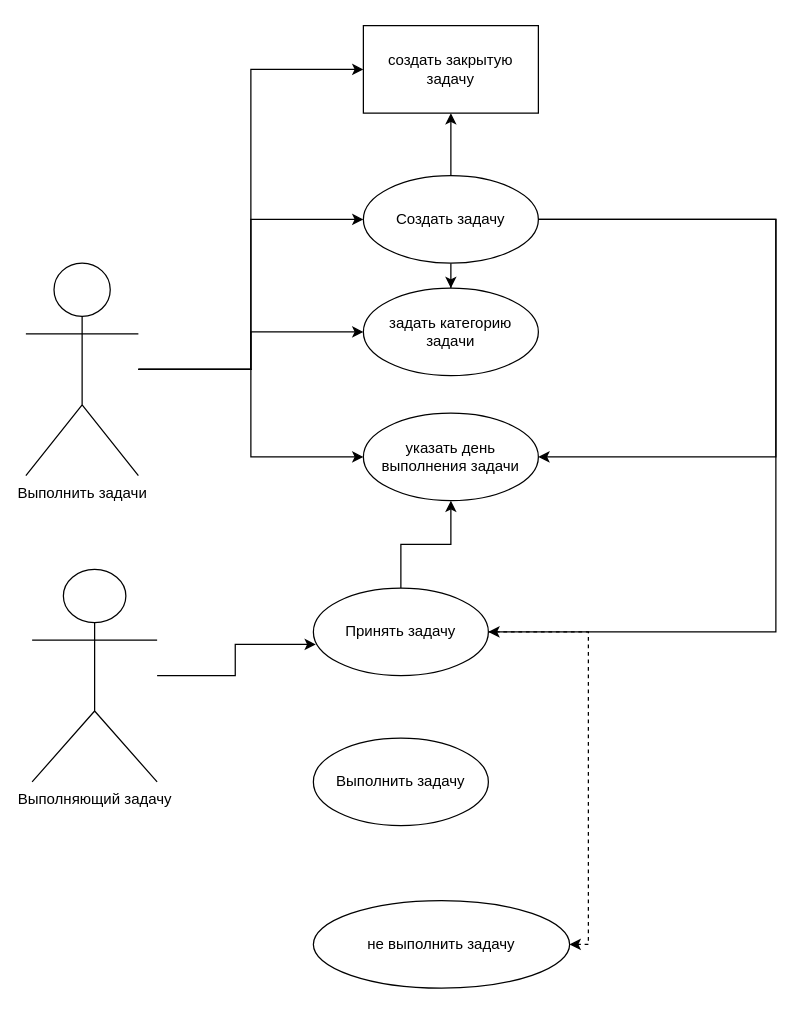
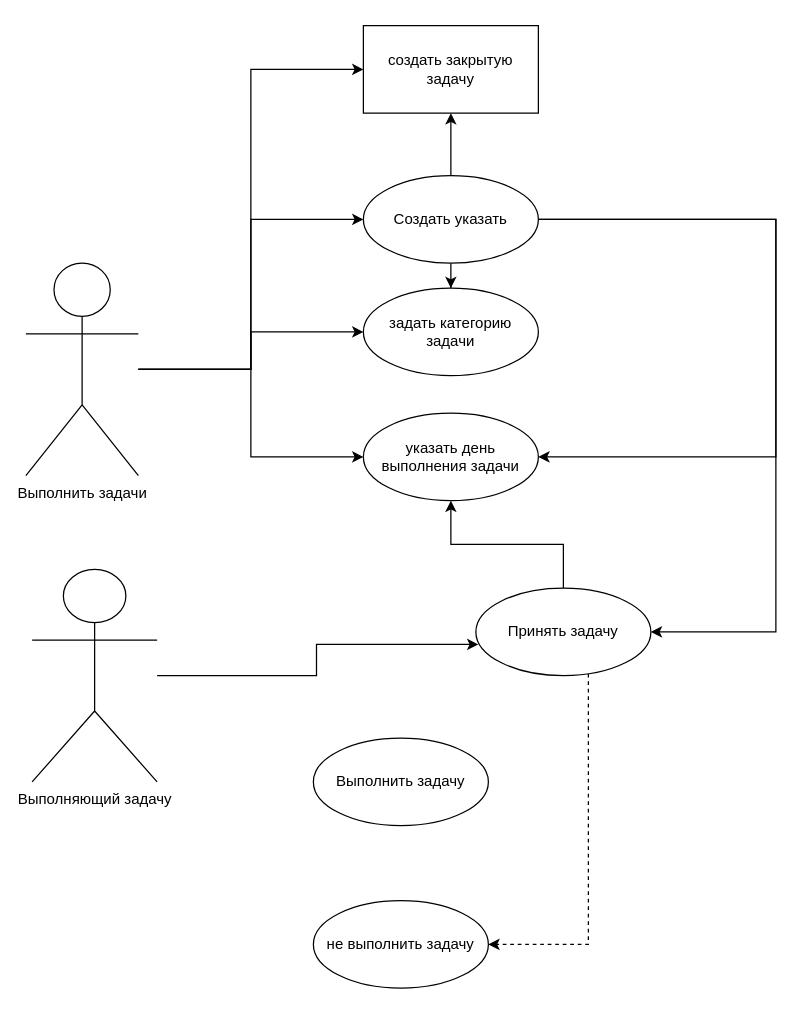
node "Создать задачу": label "Создать задачу" -> "Создать указать"
node "Принять задачу": moved (401, 632) -> (563, 632)
node "не выполнить задачу": size 256x88 -> 175x88
